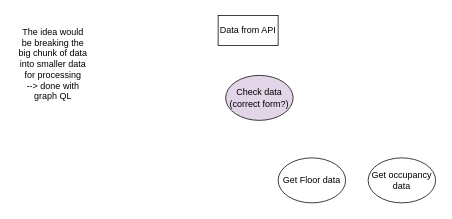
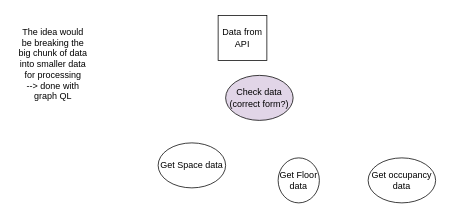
node "Data from API": size 60x30 -> 49x45
node "Get Space data": added
node "Get Floor data": size 68x45 -> 41x45
